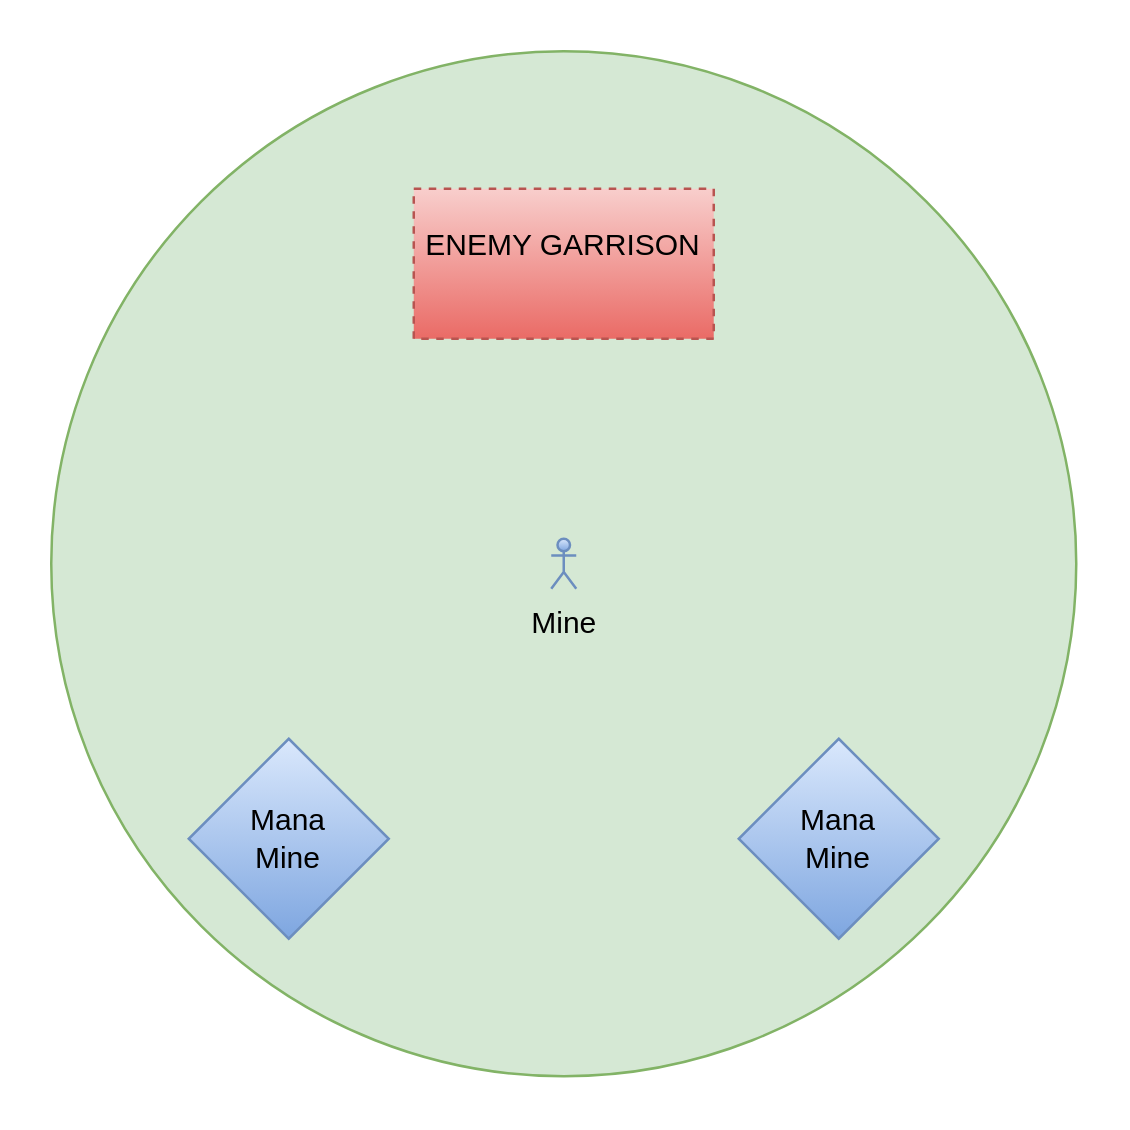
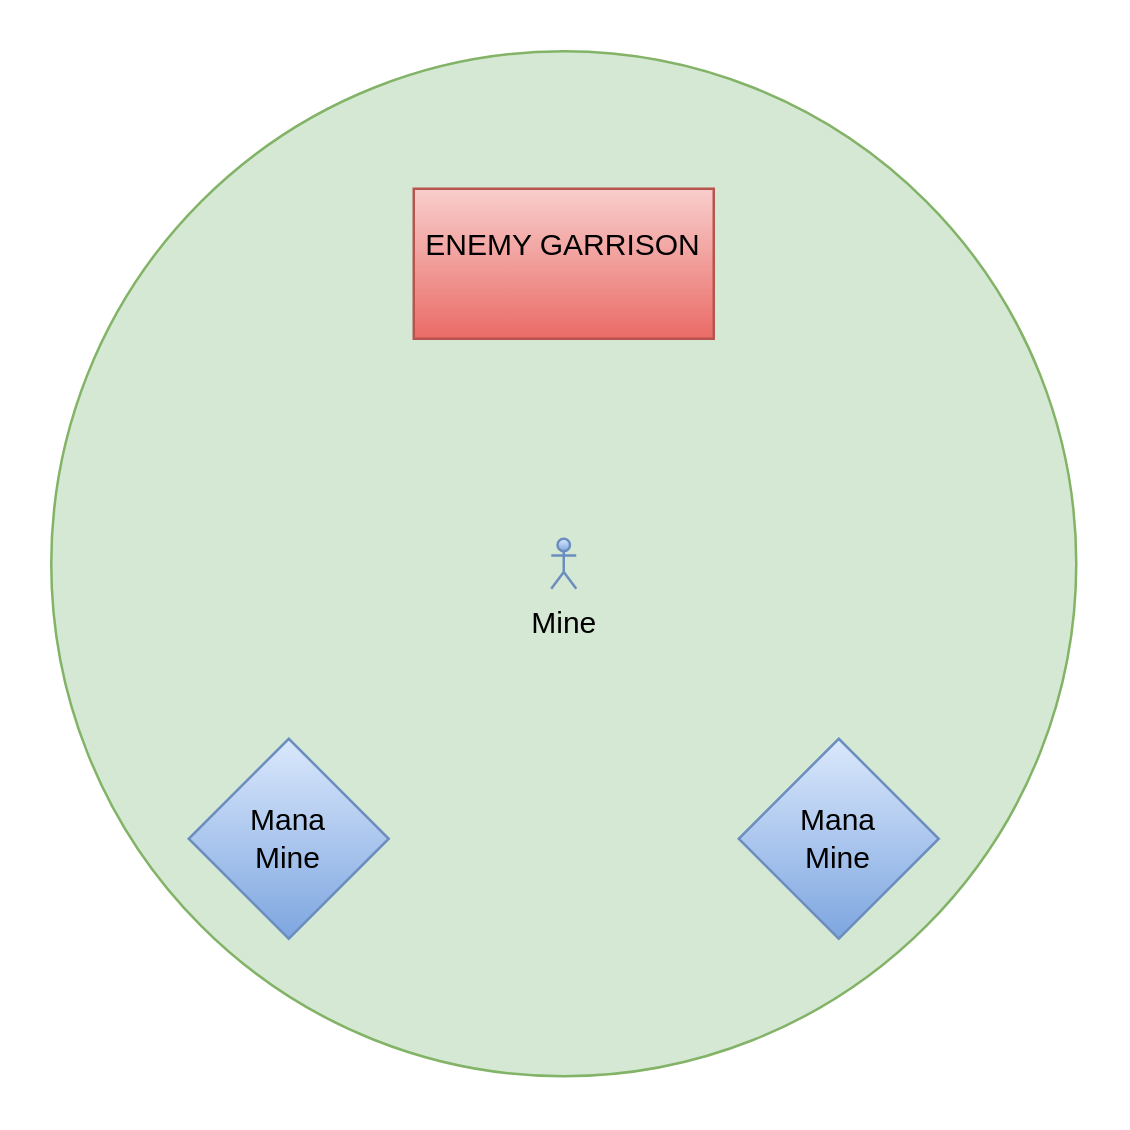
node "ENEMY GARRISON": style dashed -> solid
